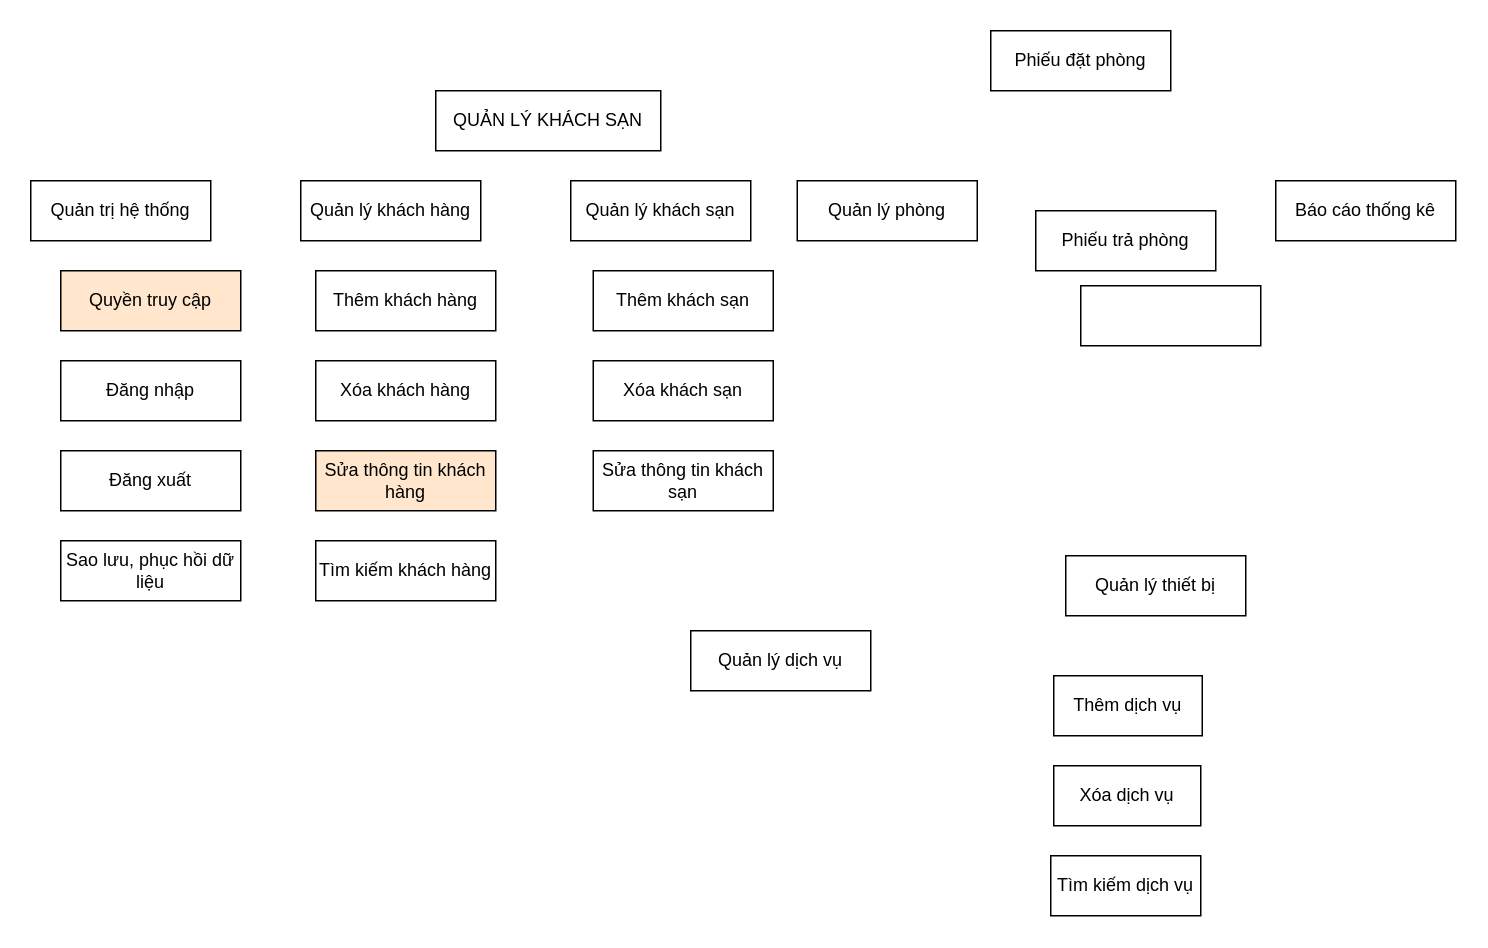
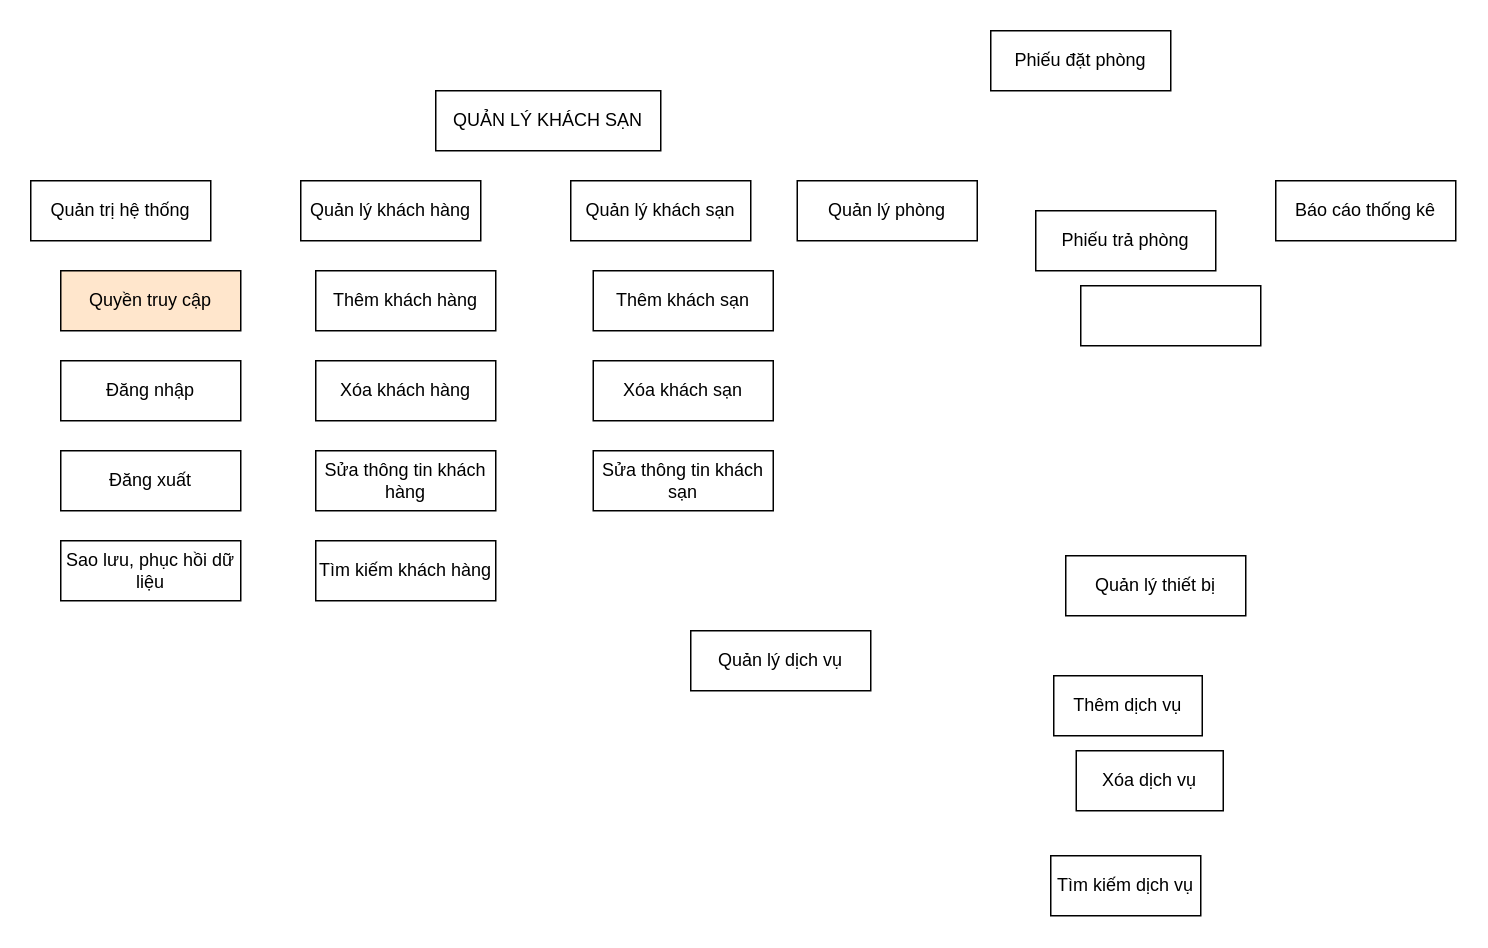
node "Sửa thông tin khách hàng": fillcolor #ffe6cc -> #ffffff
node "Xóa dịch vụ": moved (1127, 796) -> (1150, 781)
